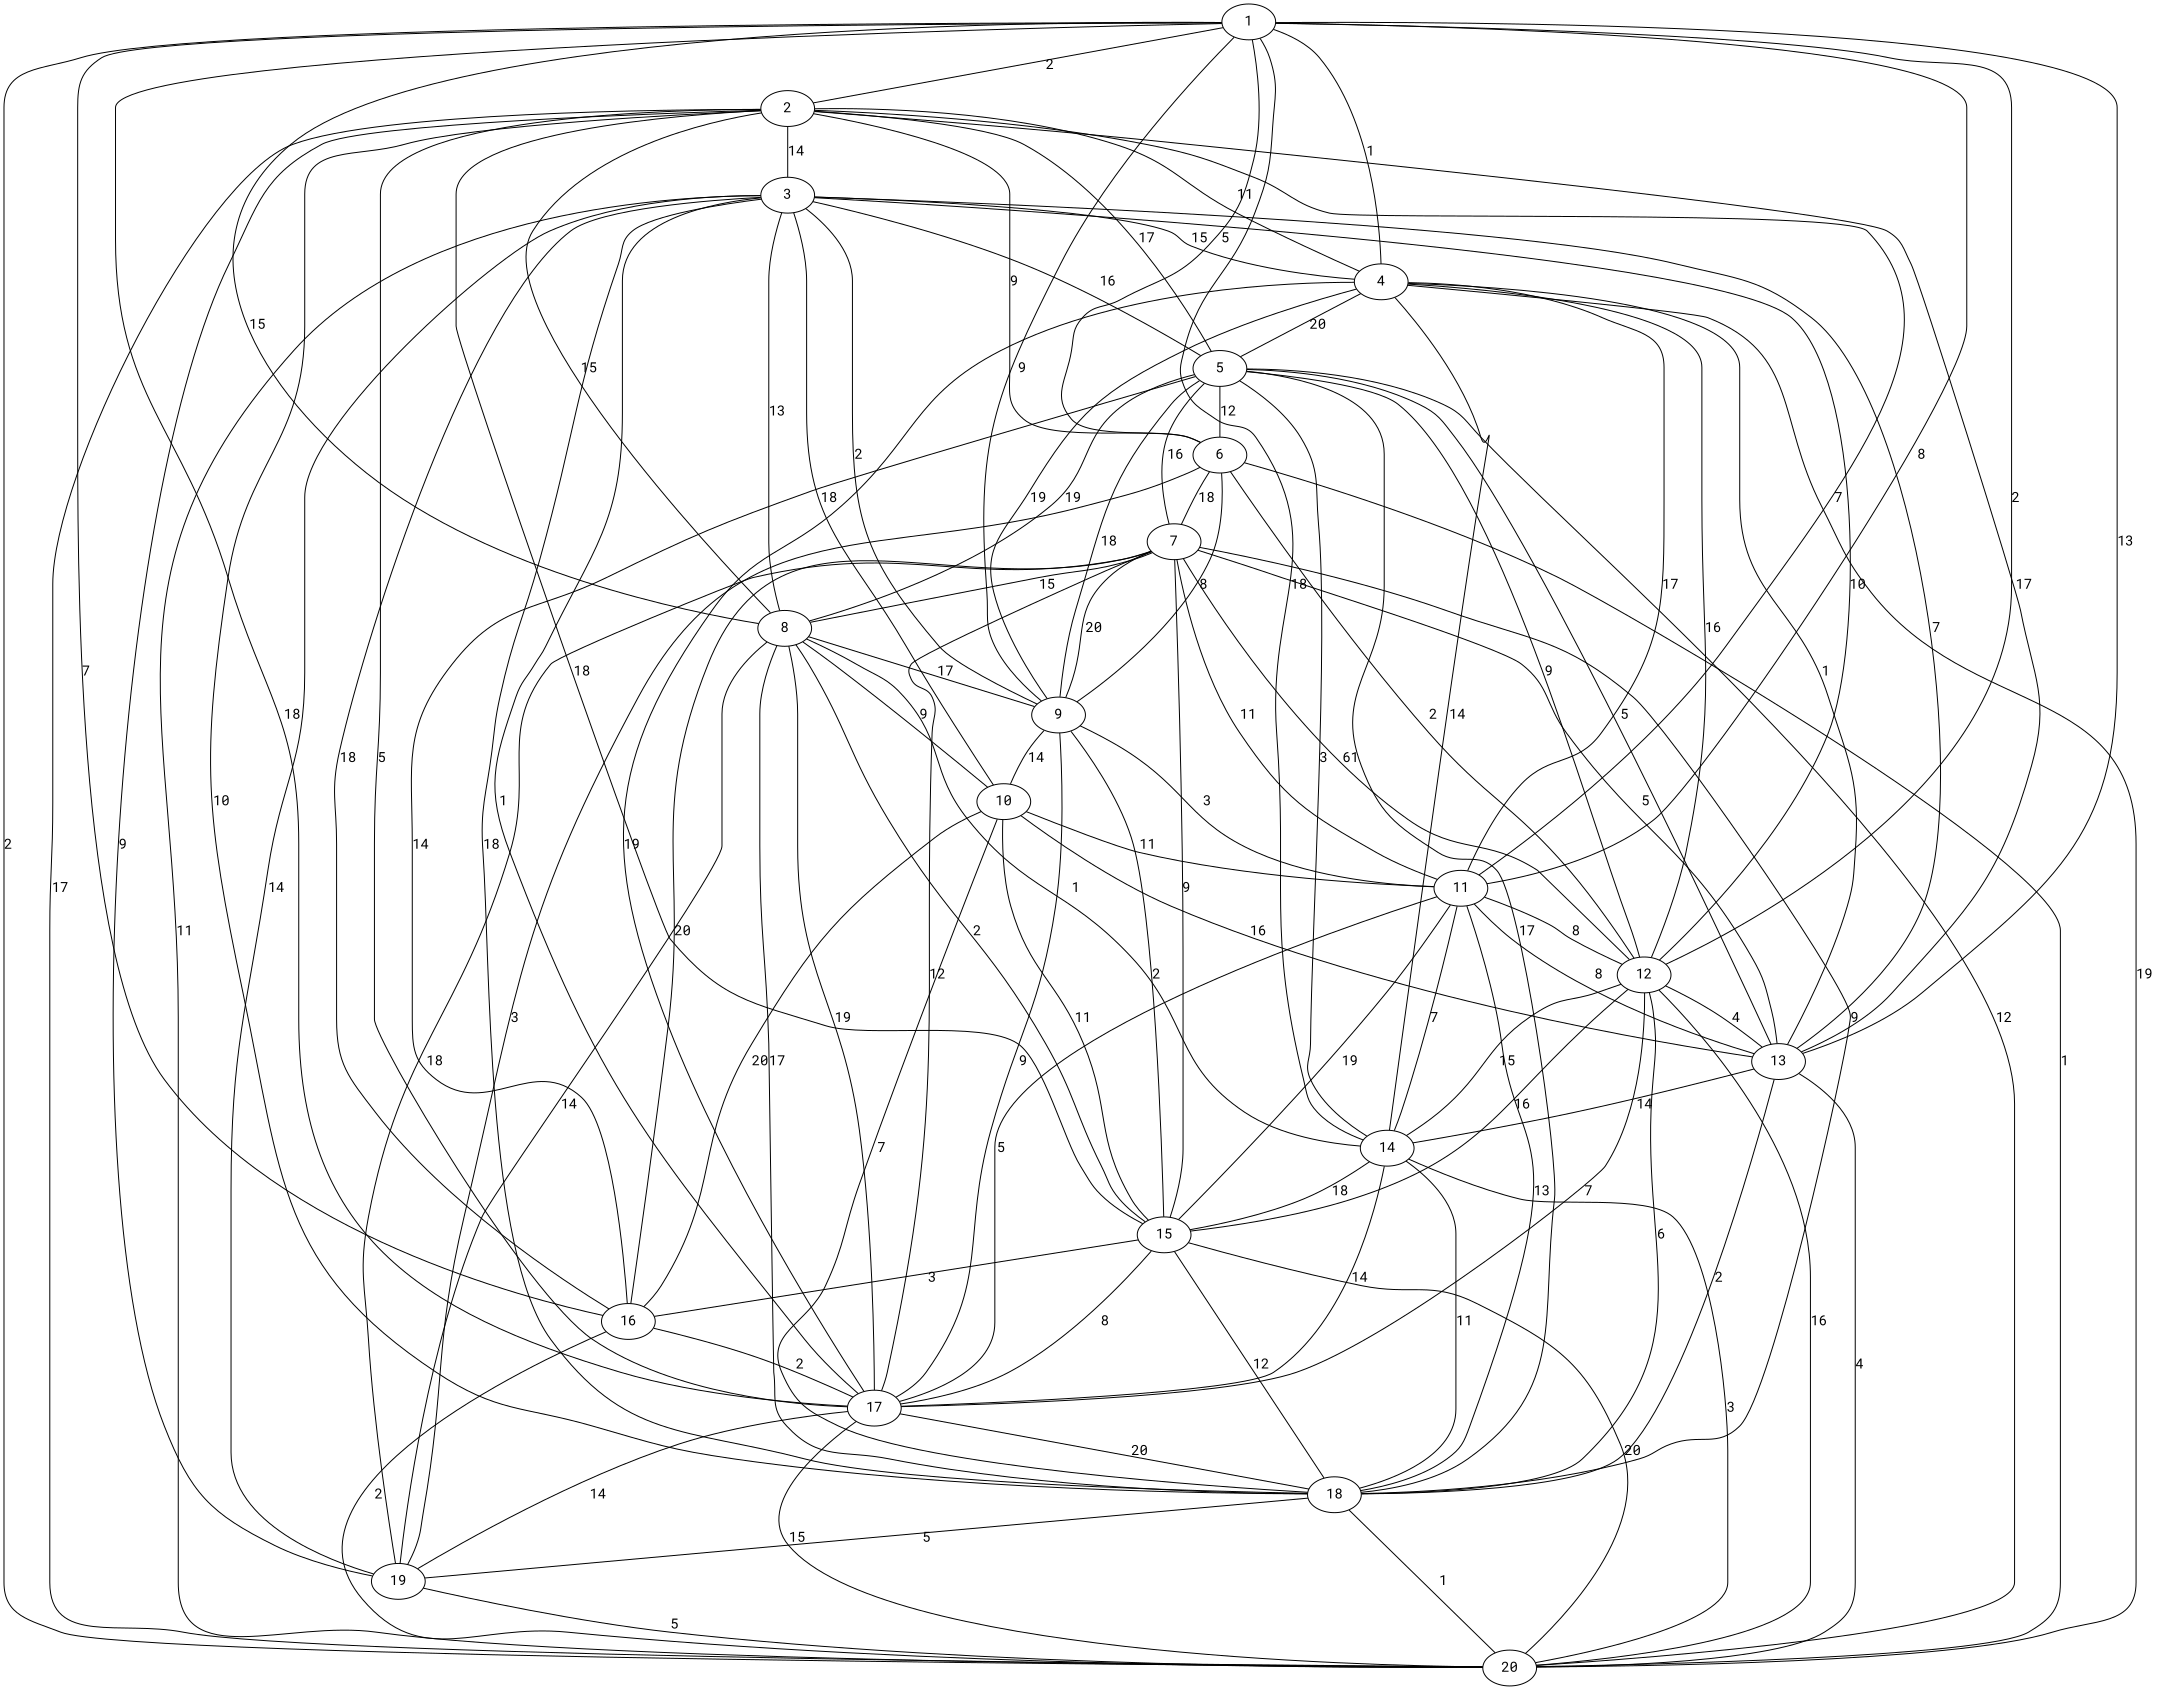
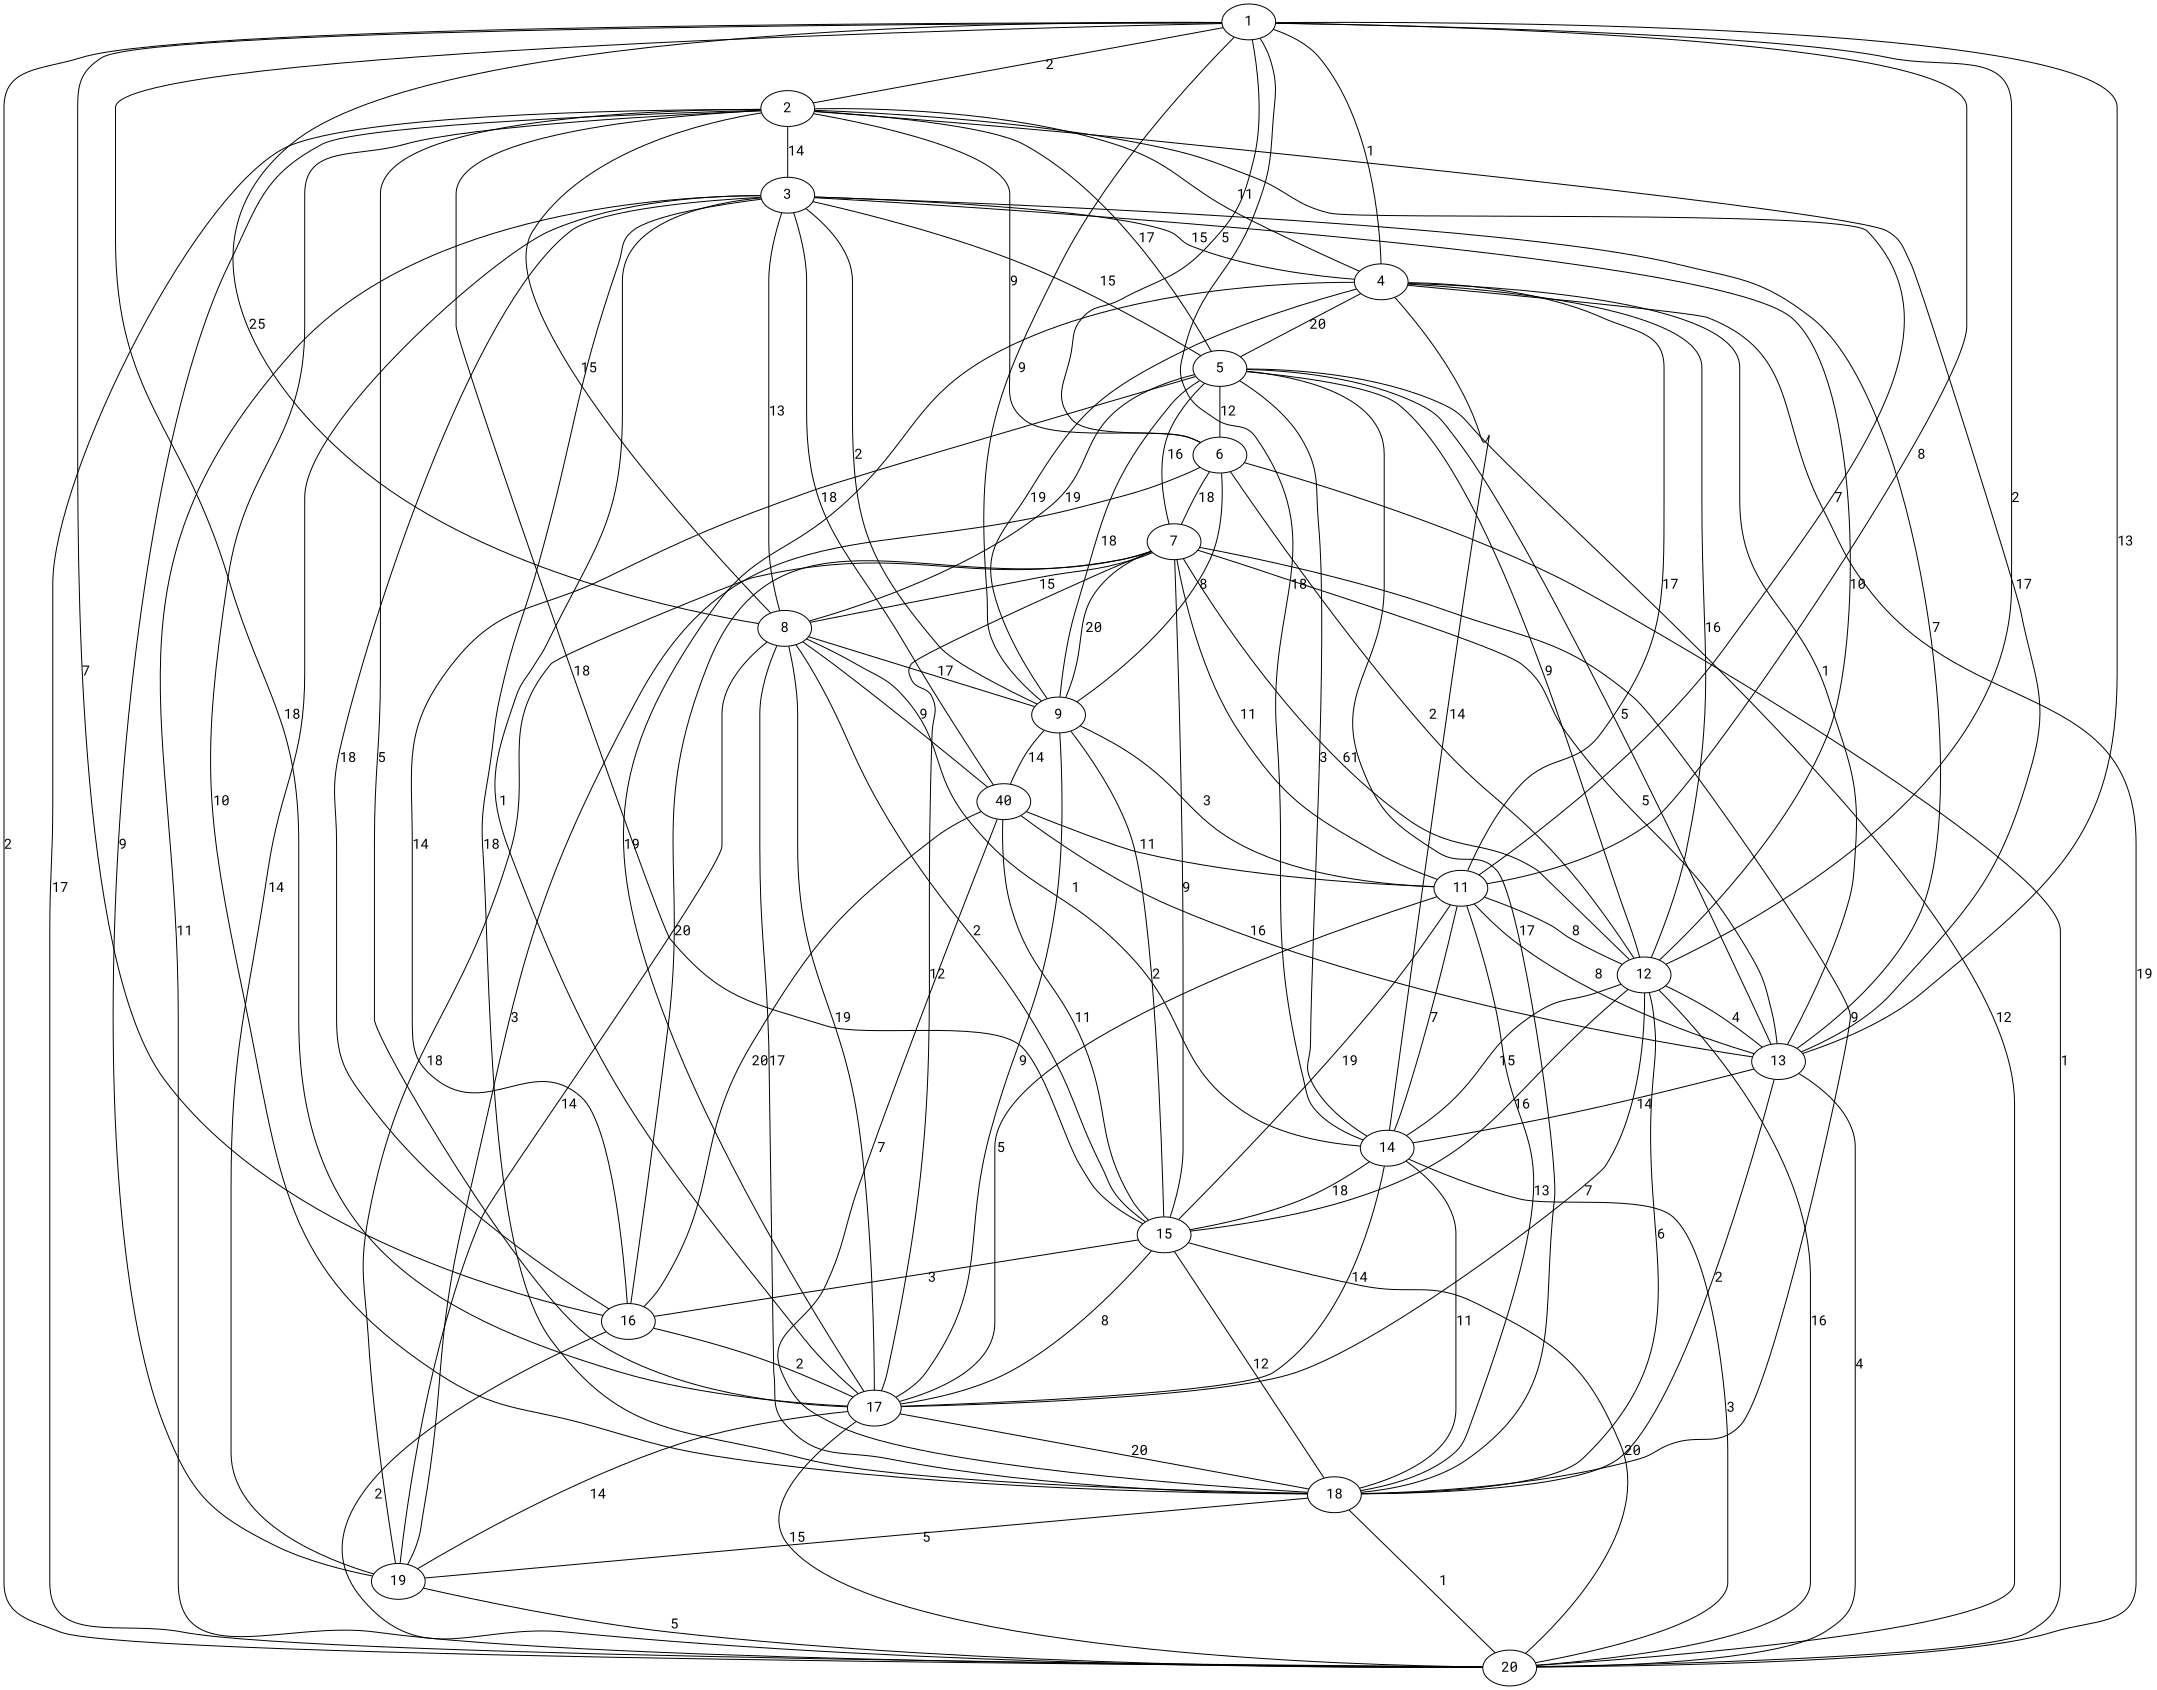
edge "3" -- "5": label "16" -> "15"
edge "1" -- "8": label "15" -> "25"
node "10": label "10" -> "40"
